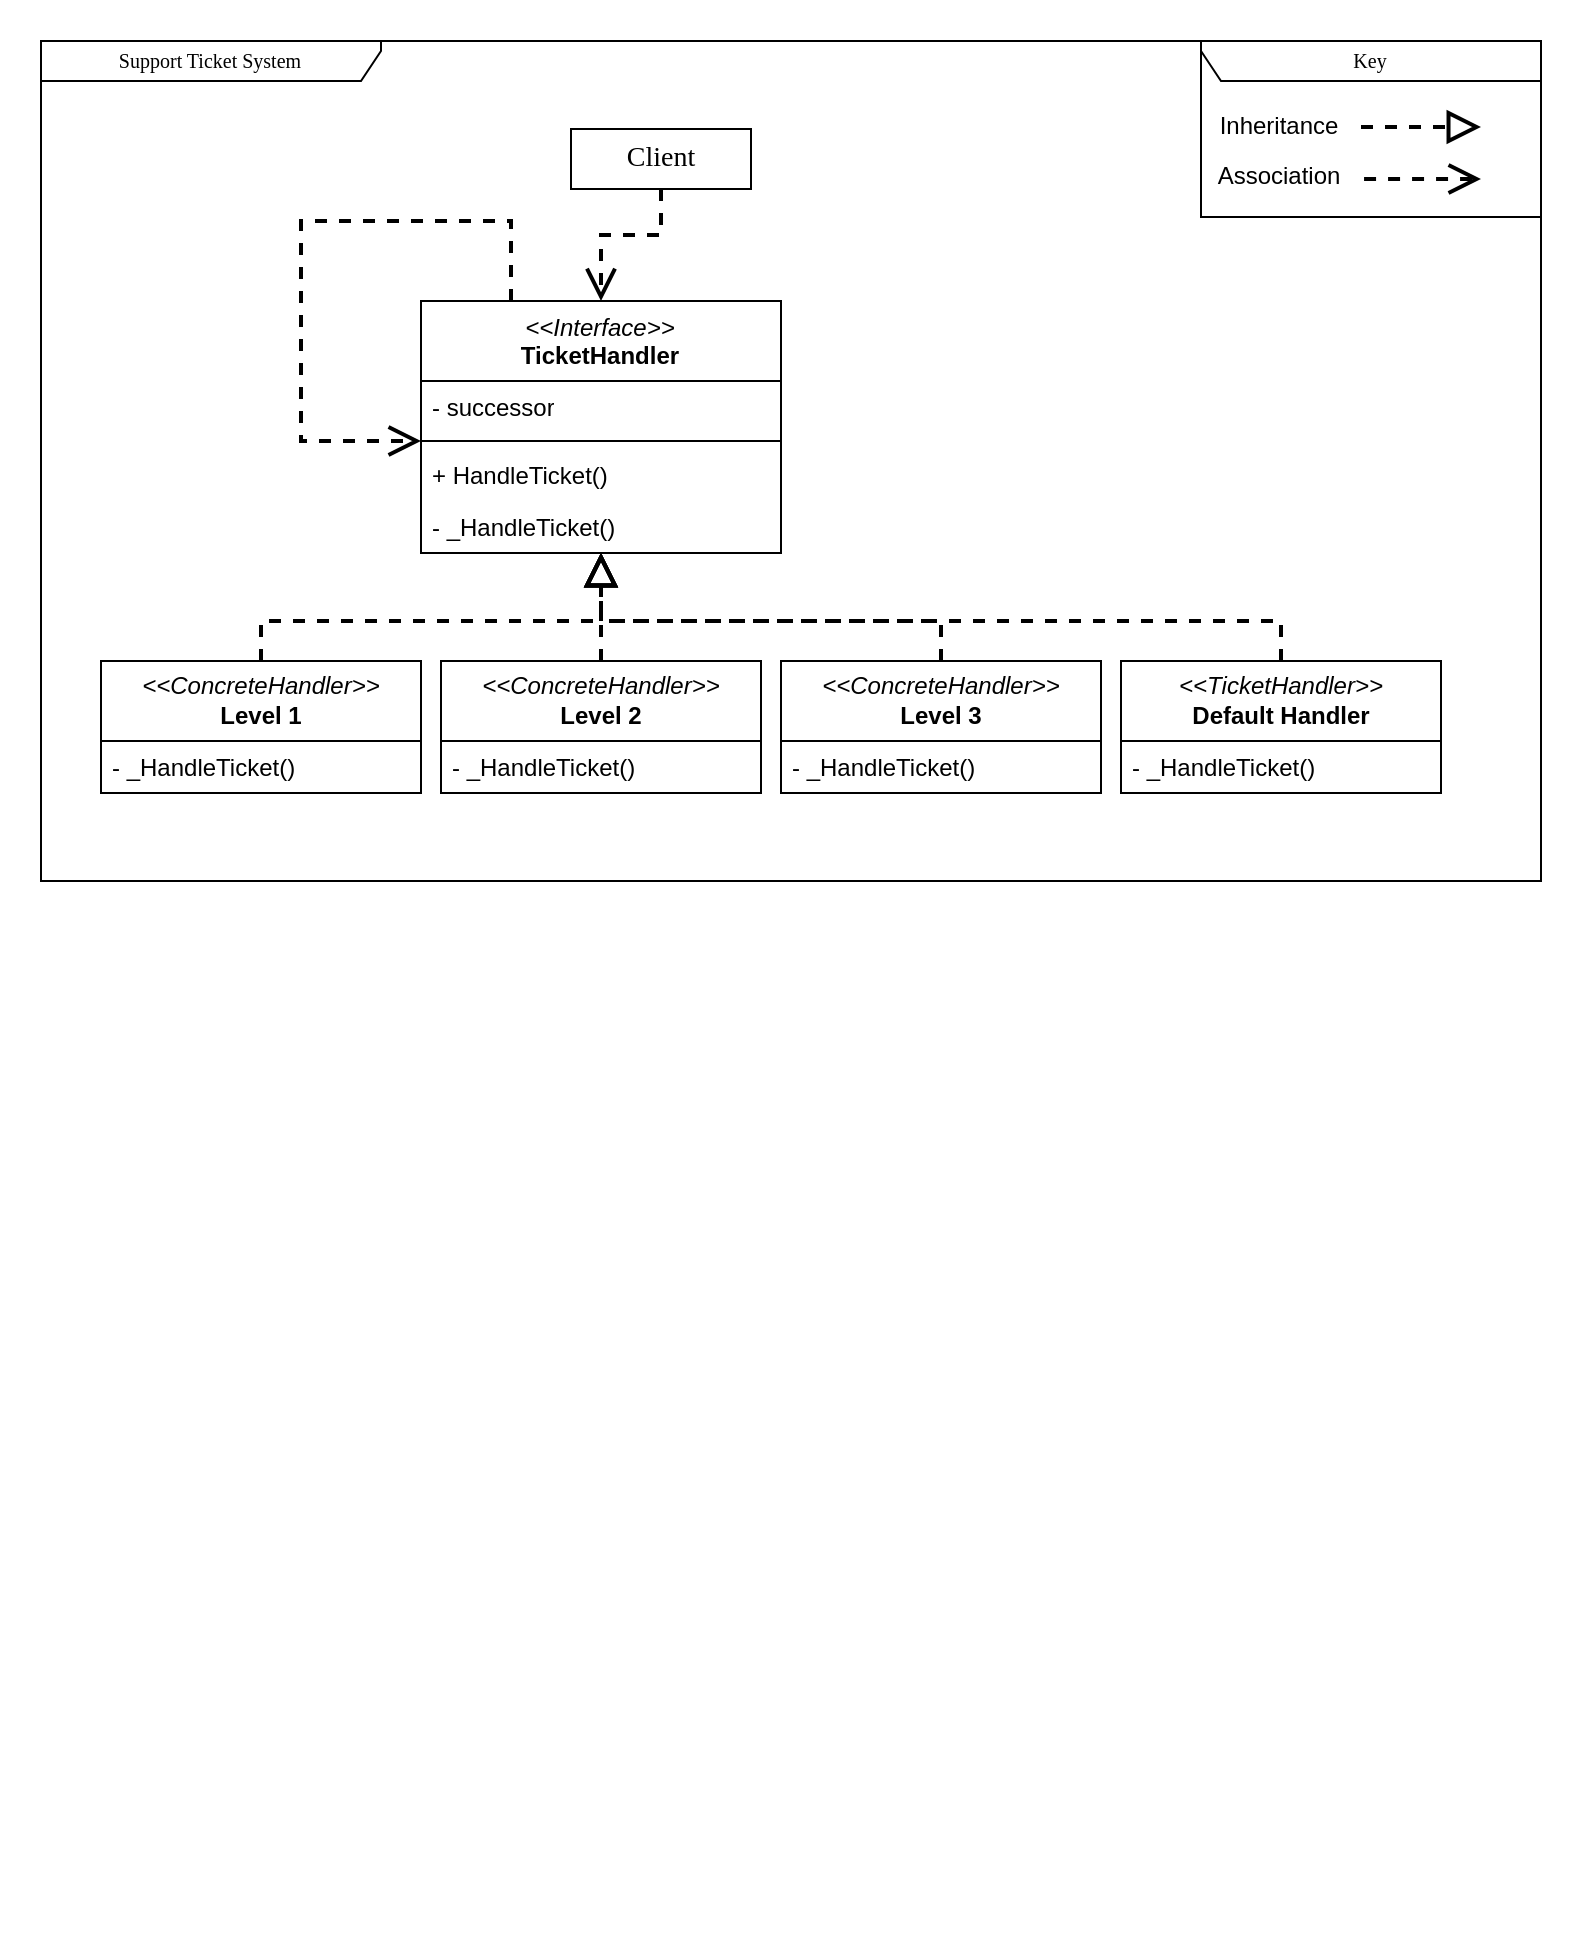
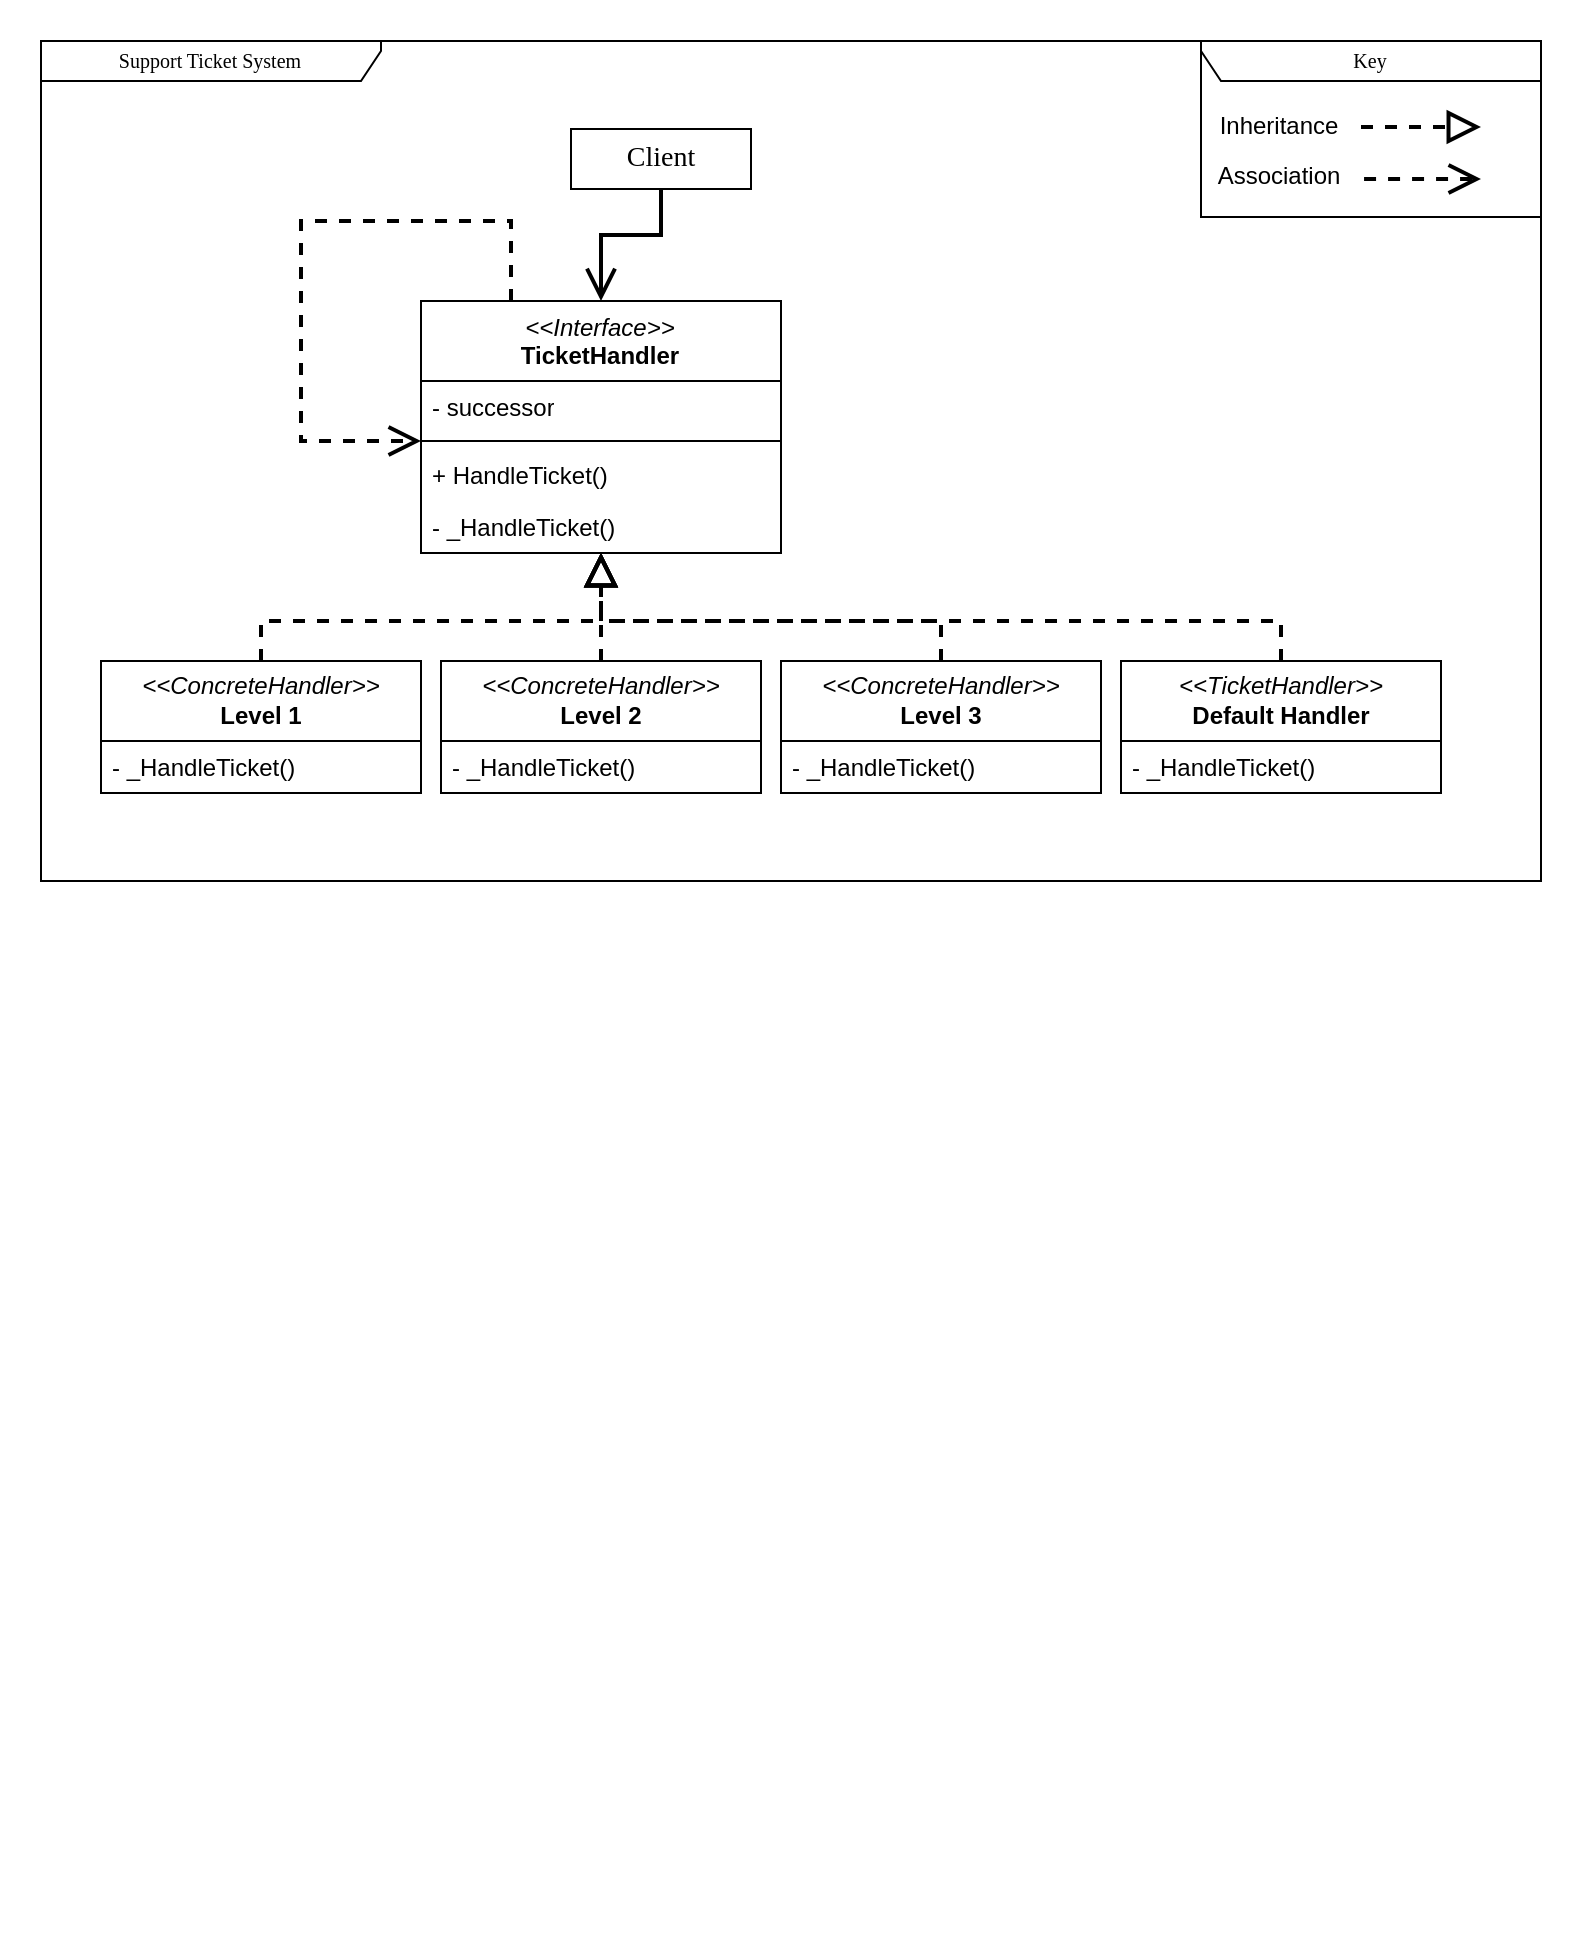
edge "Client" -> "<<Interface>>TicketHandler": style dashed -> solid
